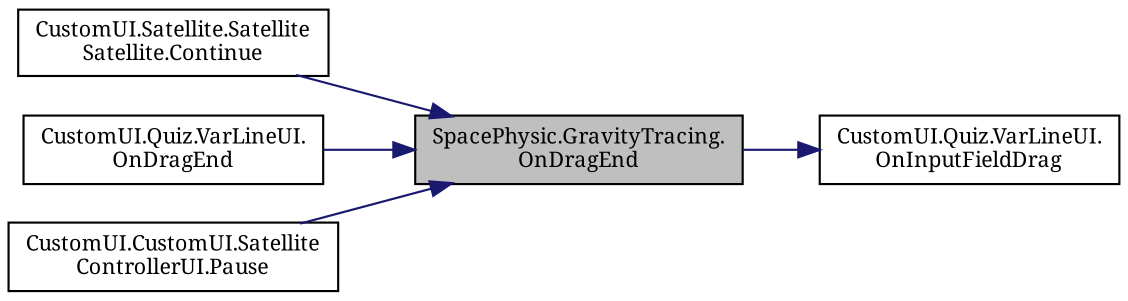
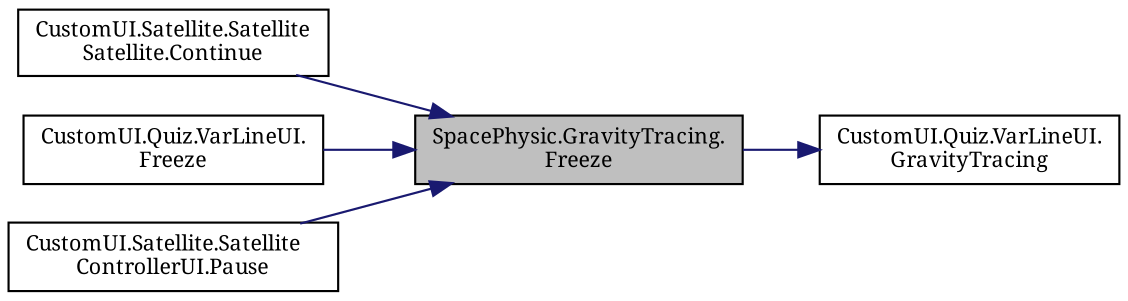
node "CustomUI.Quiz.VarLineUI. OnDragEnd": label "CustomUI.Quiz.VarLineUI. OnDragEnd" -> "CustomUI.Quiz.VarLineUI. Freeze"
node "SpacePhysic.GravityTracing. OnDragEnd": label "SpacePhysic.GravityTracing. OnDragEnd" -> "SpacePhysic.GravityTracing. Freeze"
node "CustomUI.Quiz.VarLineUI. OnInputFieldDrag": label "CustomUI.Quiz.VarLineUI. OnInputFieldDrag" -> "CustomUI.Quiz.VarLineUI. GravityTracing"
node "CustomUI.CustomUI.Satellite ControllerUI.Pause": label "CustomUI.CustomUI.Satellite ControllerUI.Pause" -> "CustomUI.Satellite.Satellite ControllerUI.Pause"
